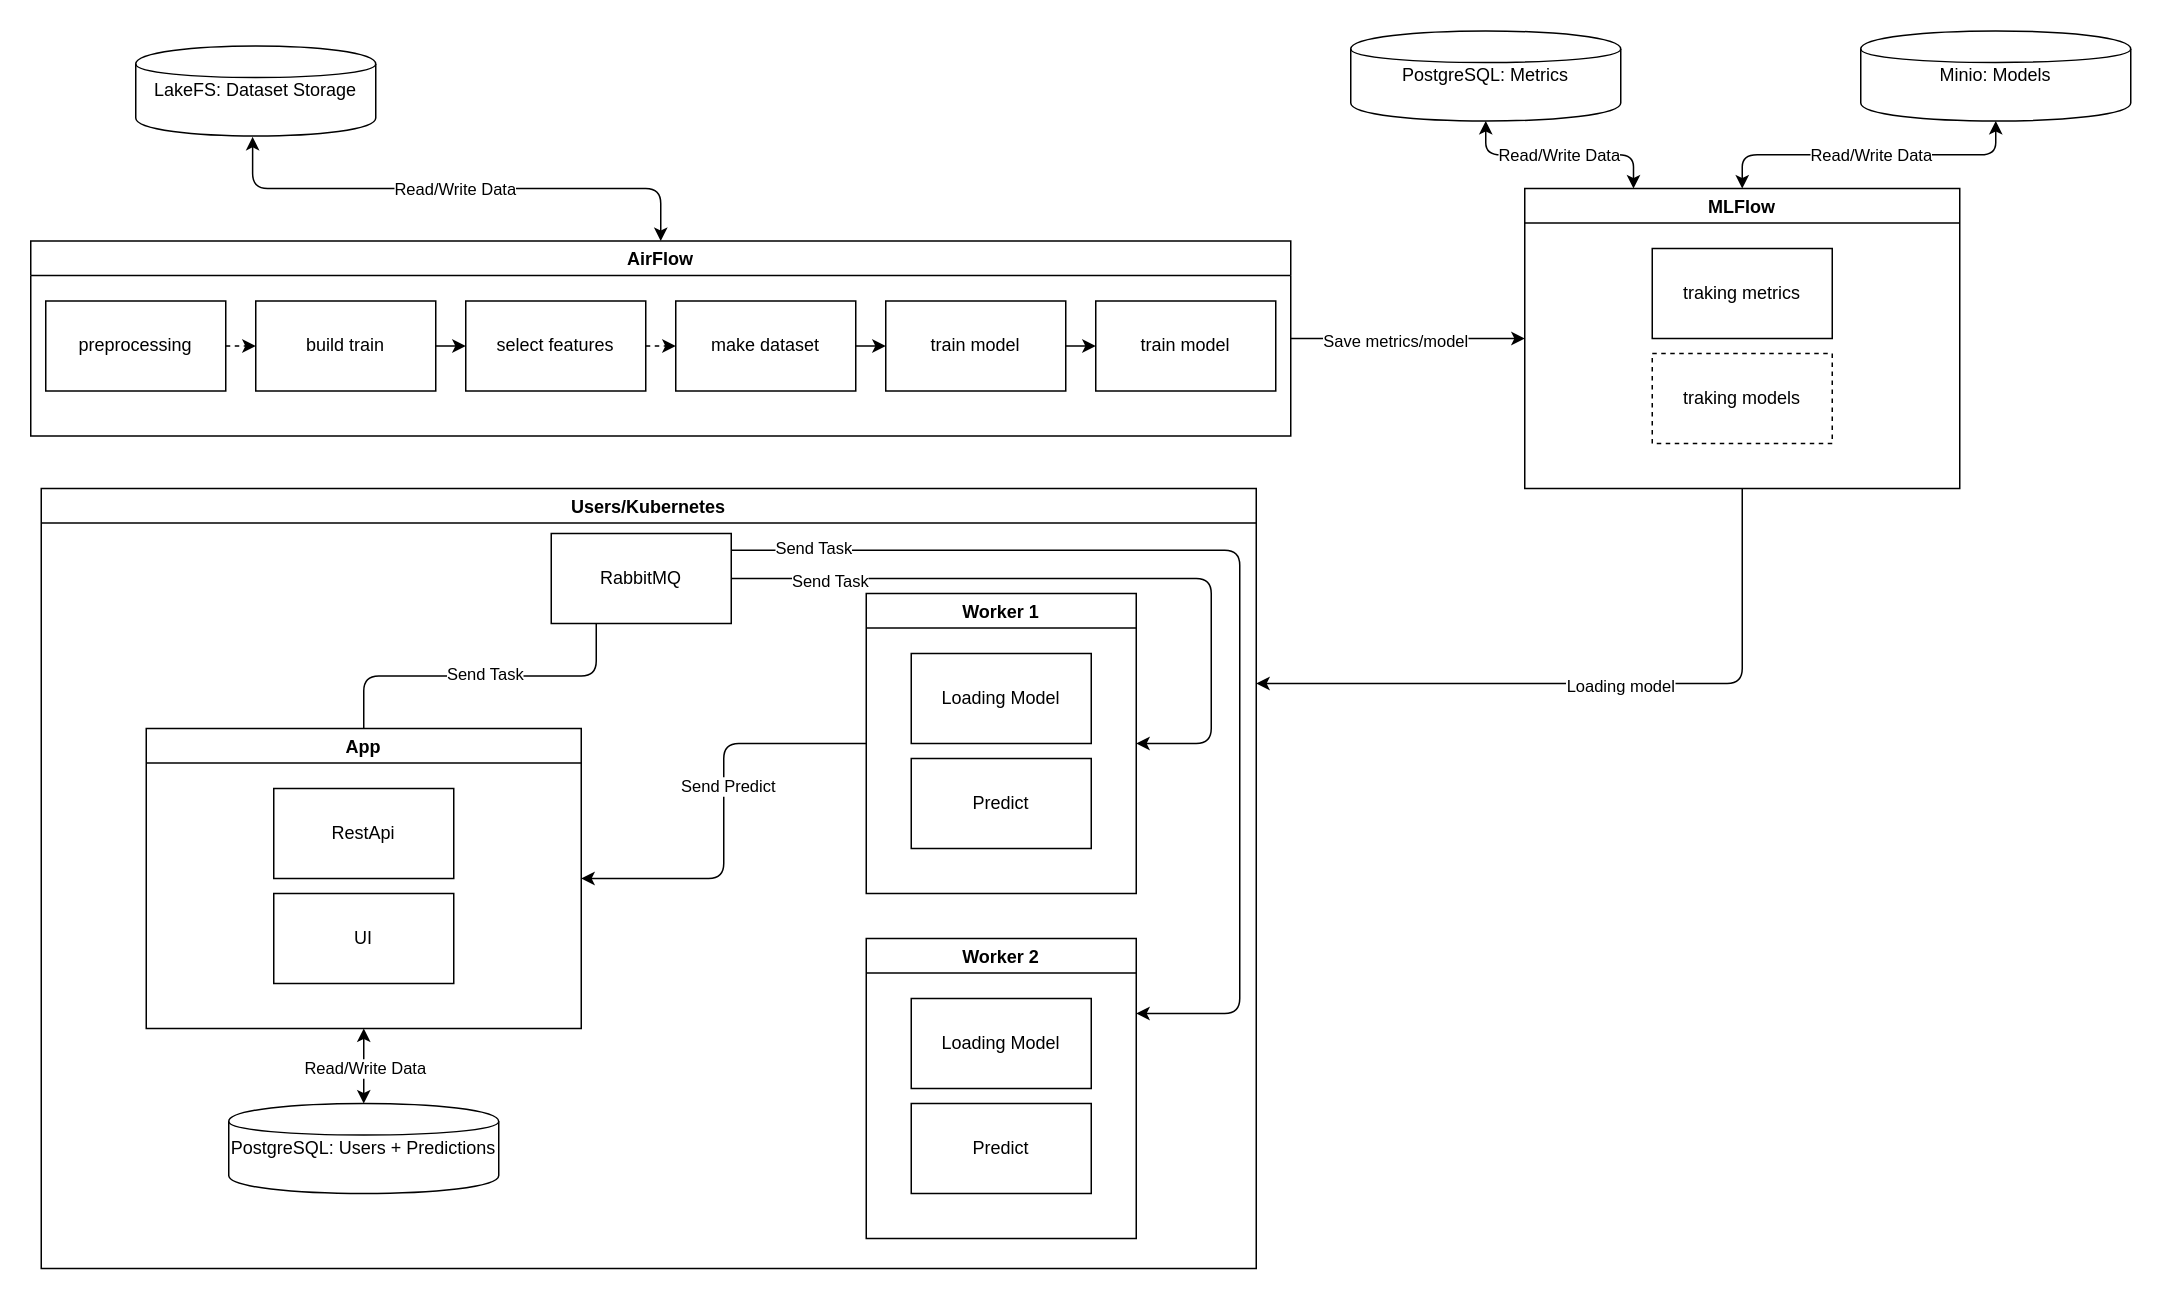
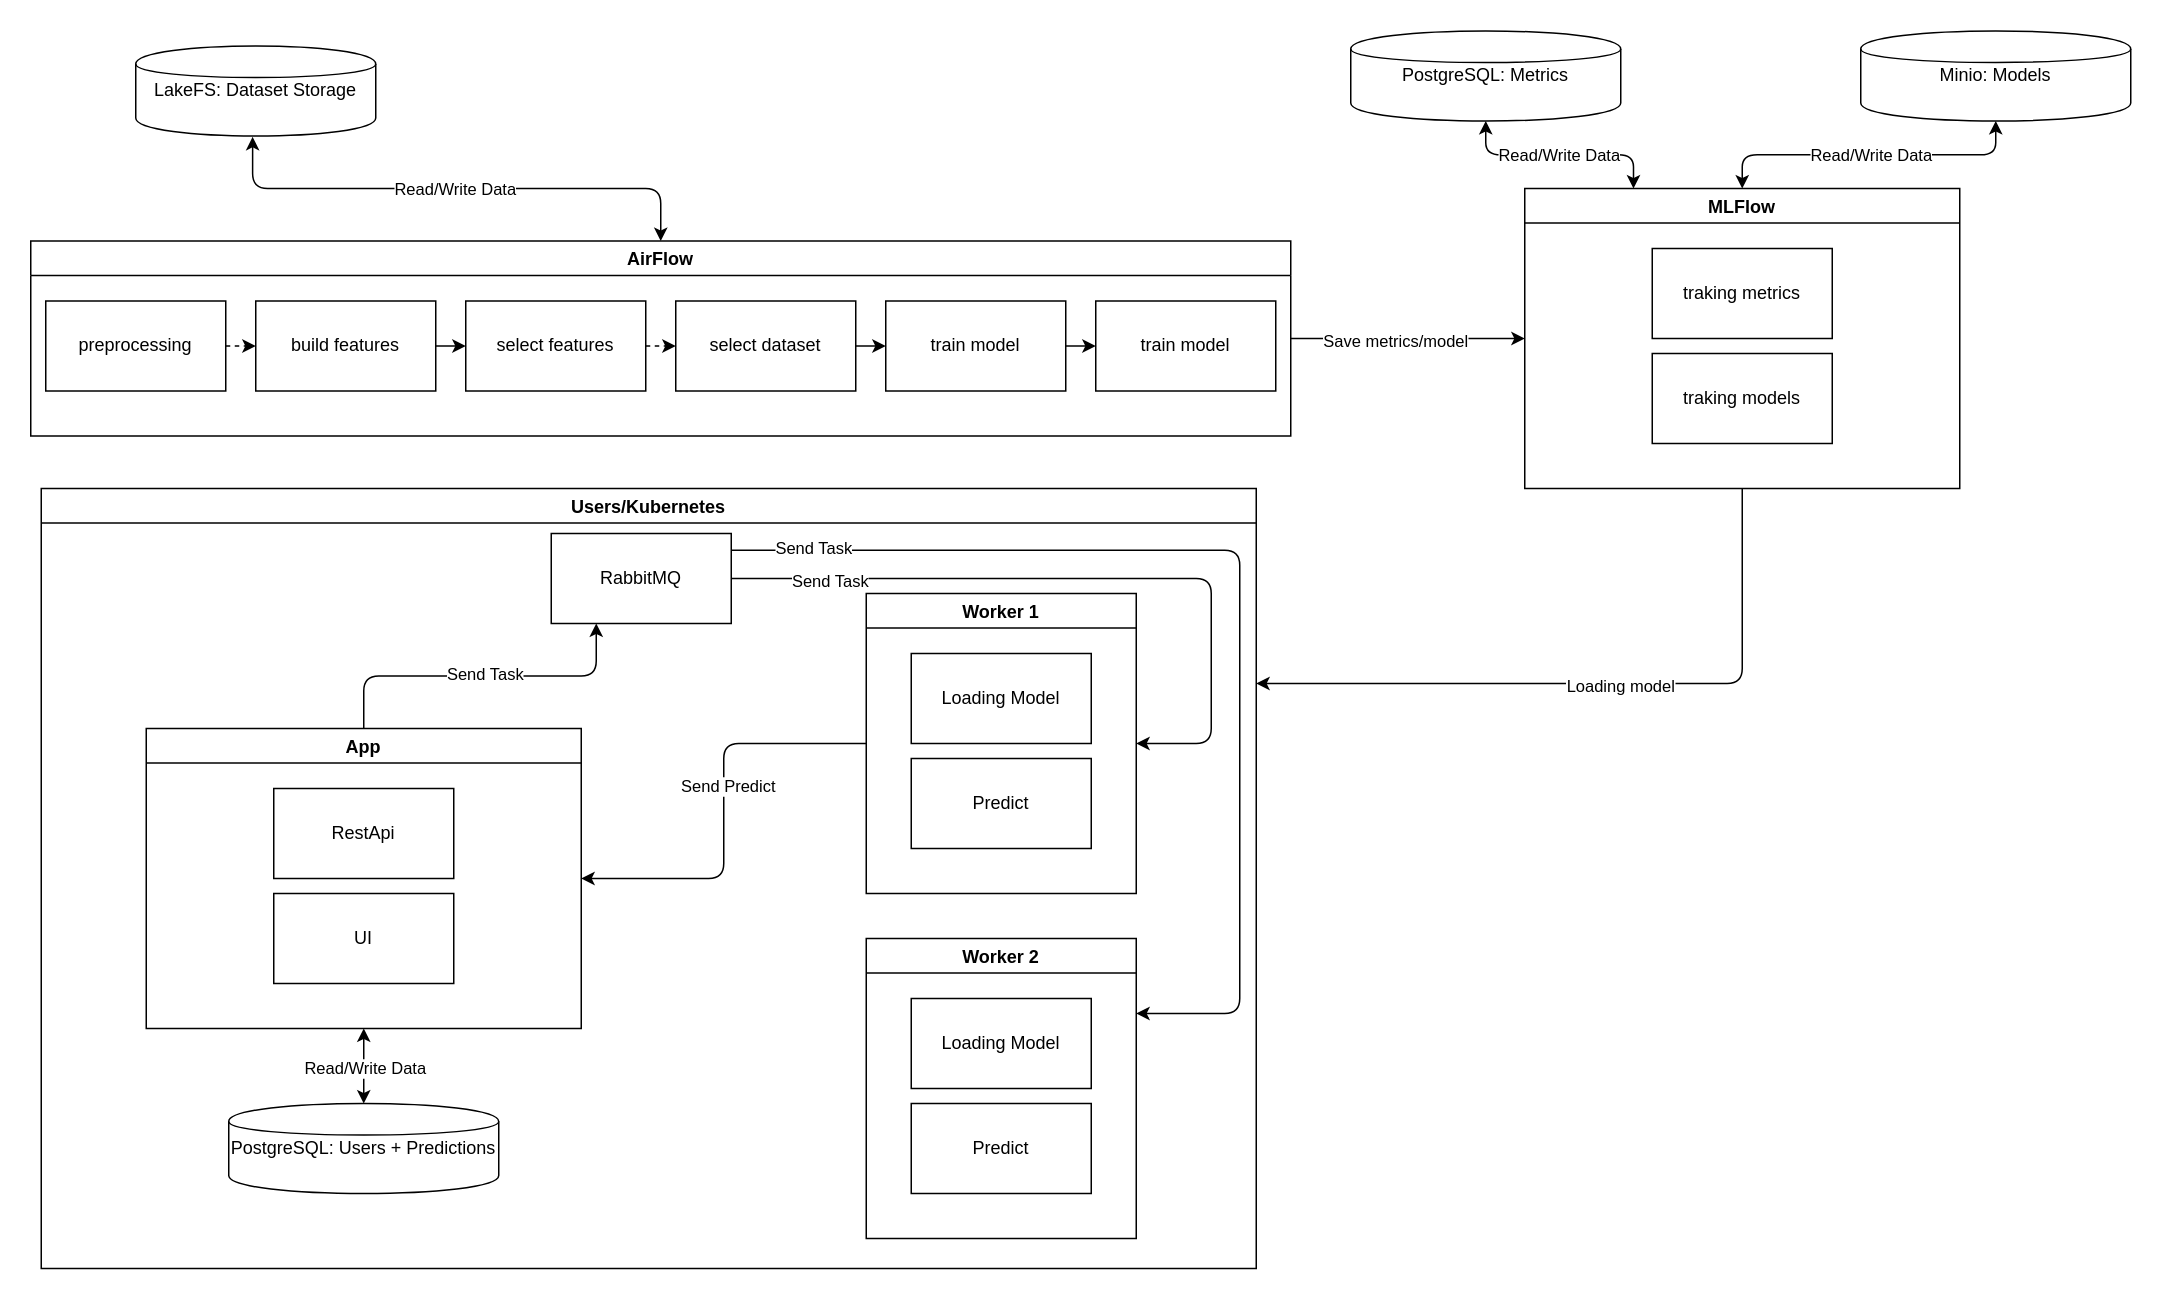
node "build train": label "build train" -> "build features"
node "make dataset": label "make dataset" -> "select dataset"
node "traking models": style dashed -> solid
edge "RabbitMQ" -- "App": arrowhead none -> classic
